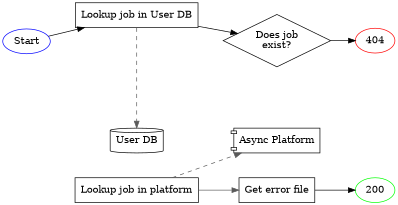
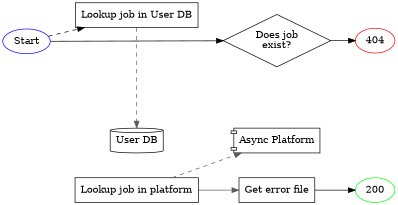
edge "Lookup job in User DB" -> "Does job exist?": now "Start" -> "Does job exist?"
edge "Start" -> "Lookup job in User DB": style solid -> dashed
